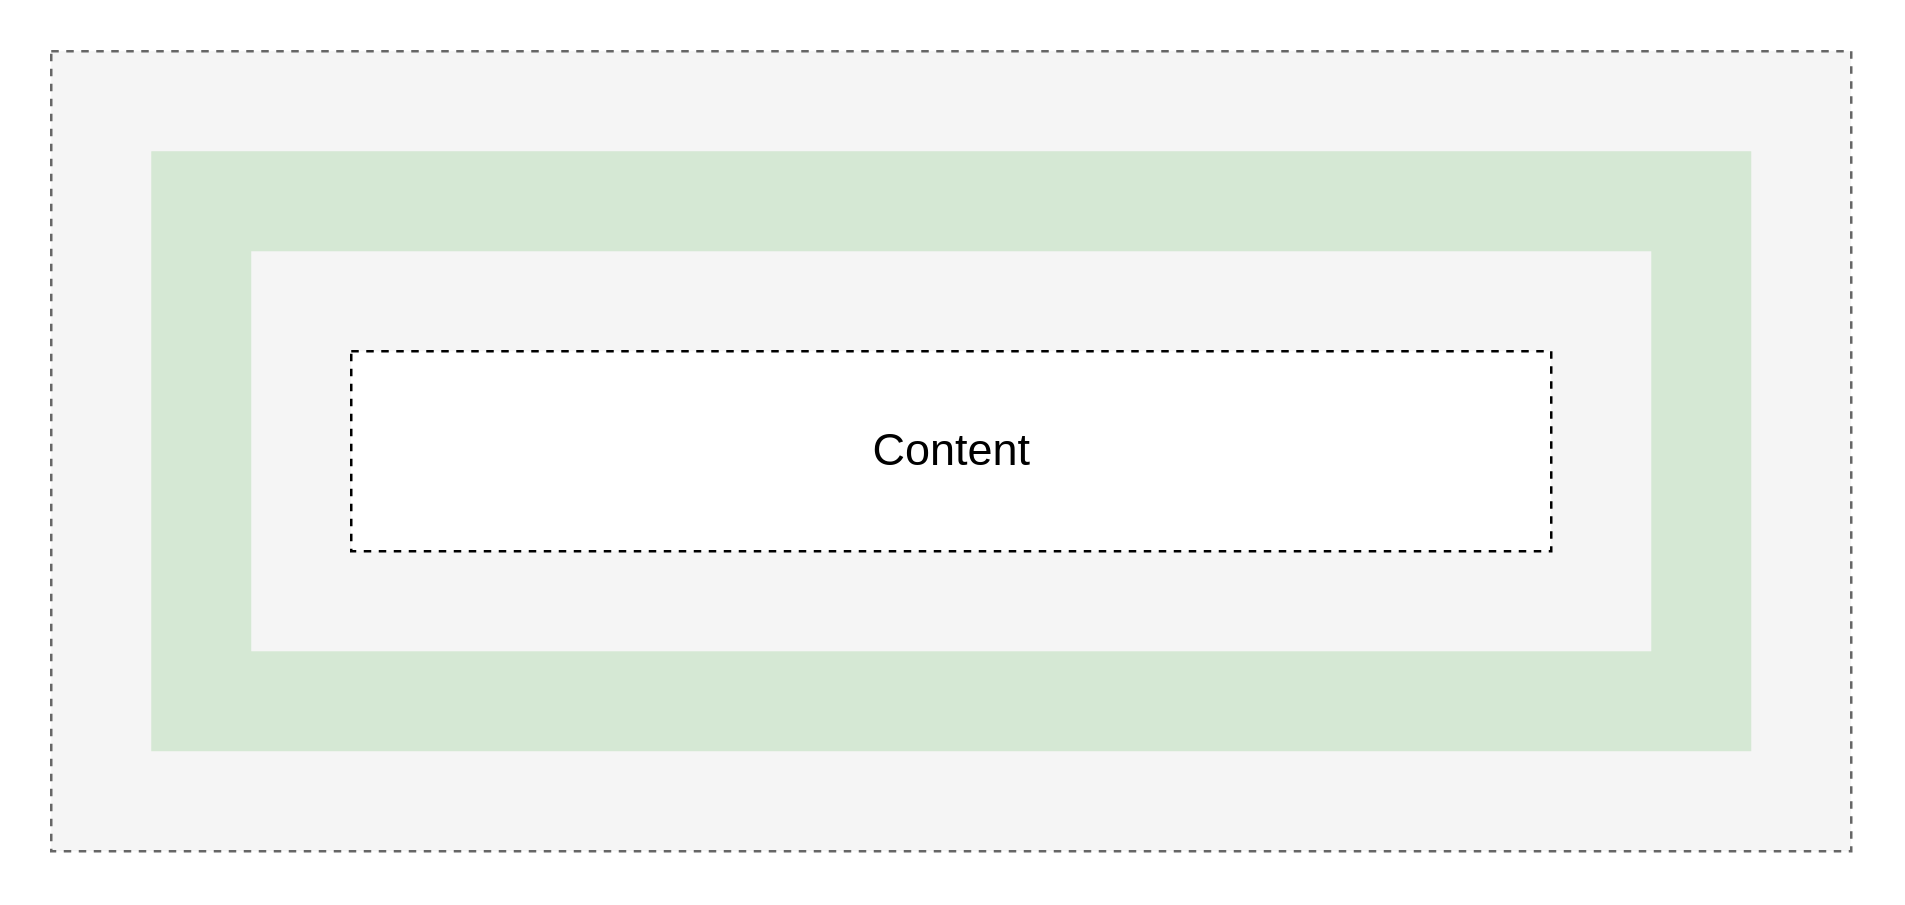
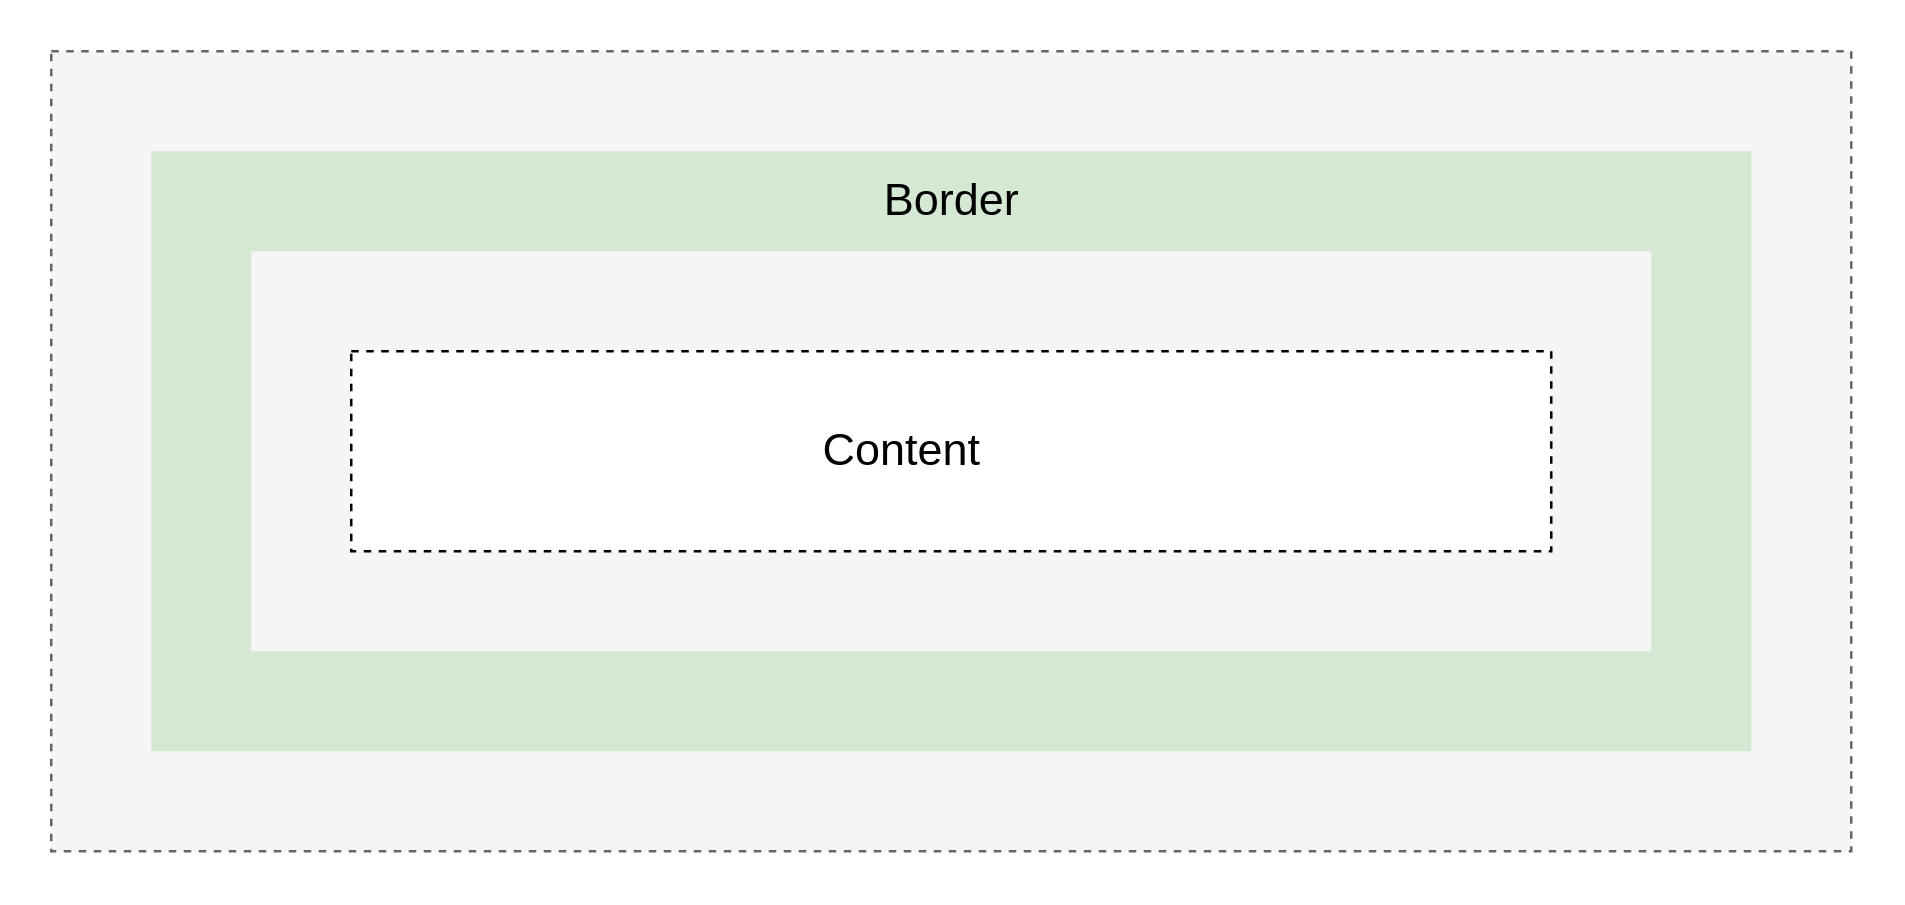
node "Border": added
node "Content": moved (951, 451) -> (901, 451)
